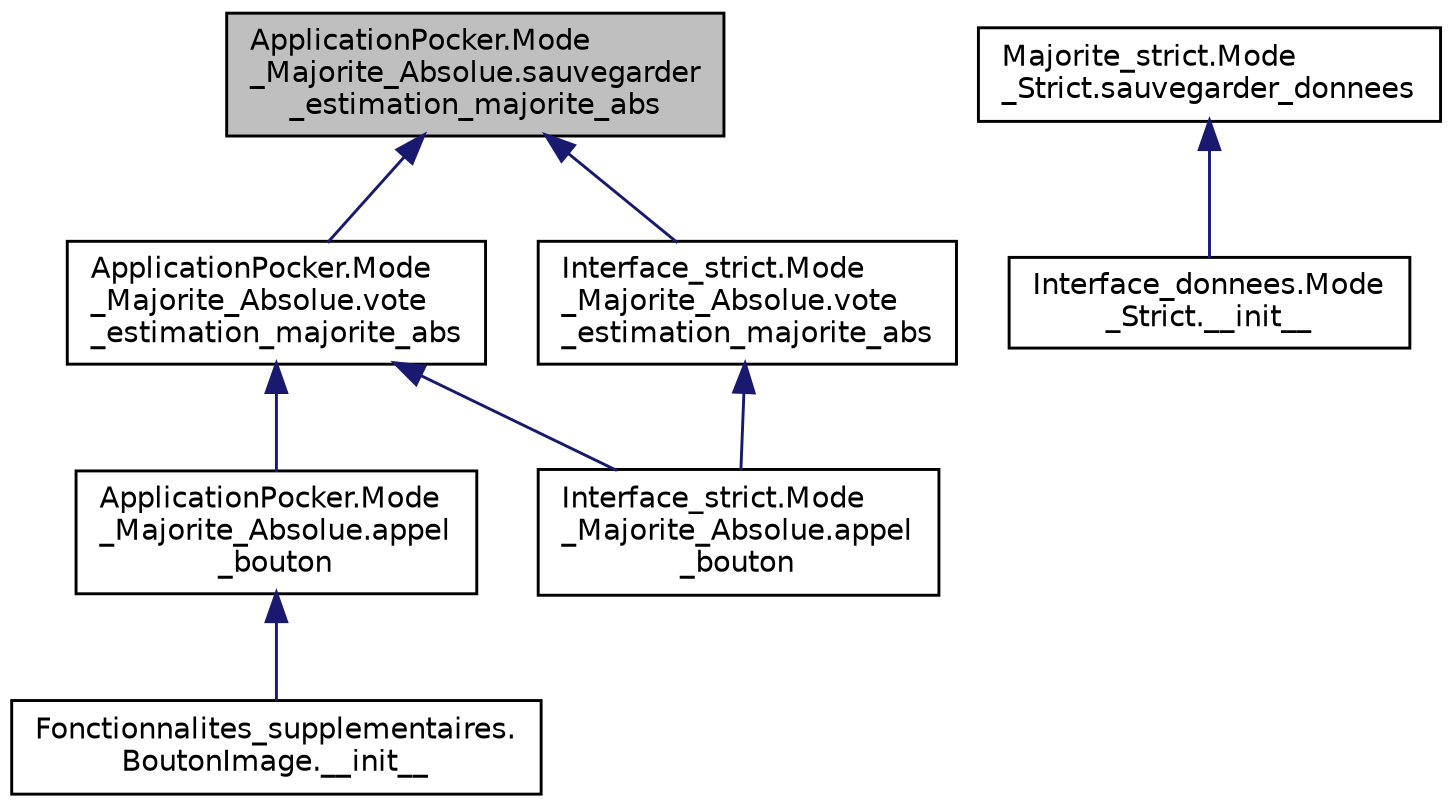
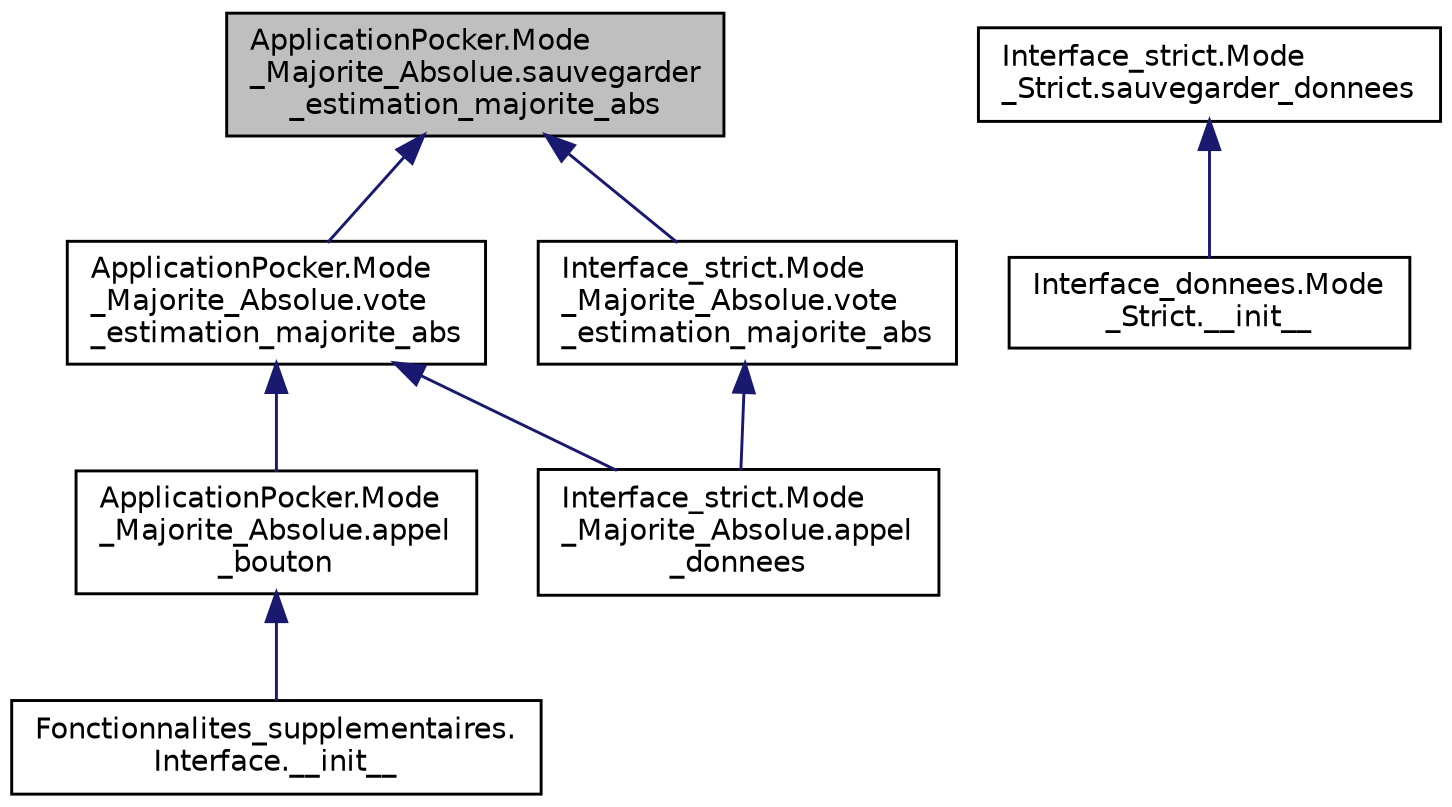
node "Majorite_strict.Mode _Strict.sauvegarder_donnees": label "Majorite_strict.Mode _Strict.sauvegarder_donnees" -> "Interface_strict.Mode _Strict.sauvegarder_donnees"
node "Interface_strict.Mode _Majorite_Absolue.appel _bouton": label "Interface_strict.Mode _Majorite_Absolue.appel _bouton" -> "Interface_strict.Mode _Majorite_Absolue.appel _donnees"
node "Fonctionnalites_supplementaires. BoutonImage.__init__": label "Fonctionnalites_supplementaires. BoutonImage.__init__" -> "Fonctionnalites_supplementaires. Interface.__init__"
